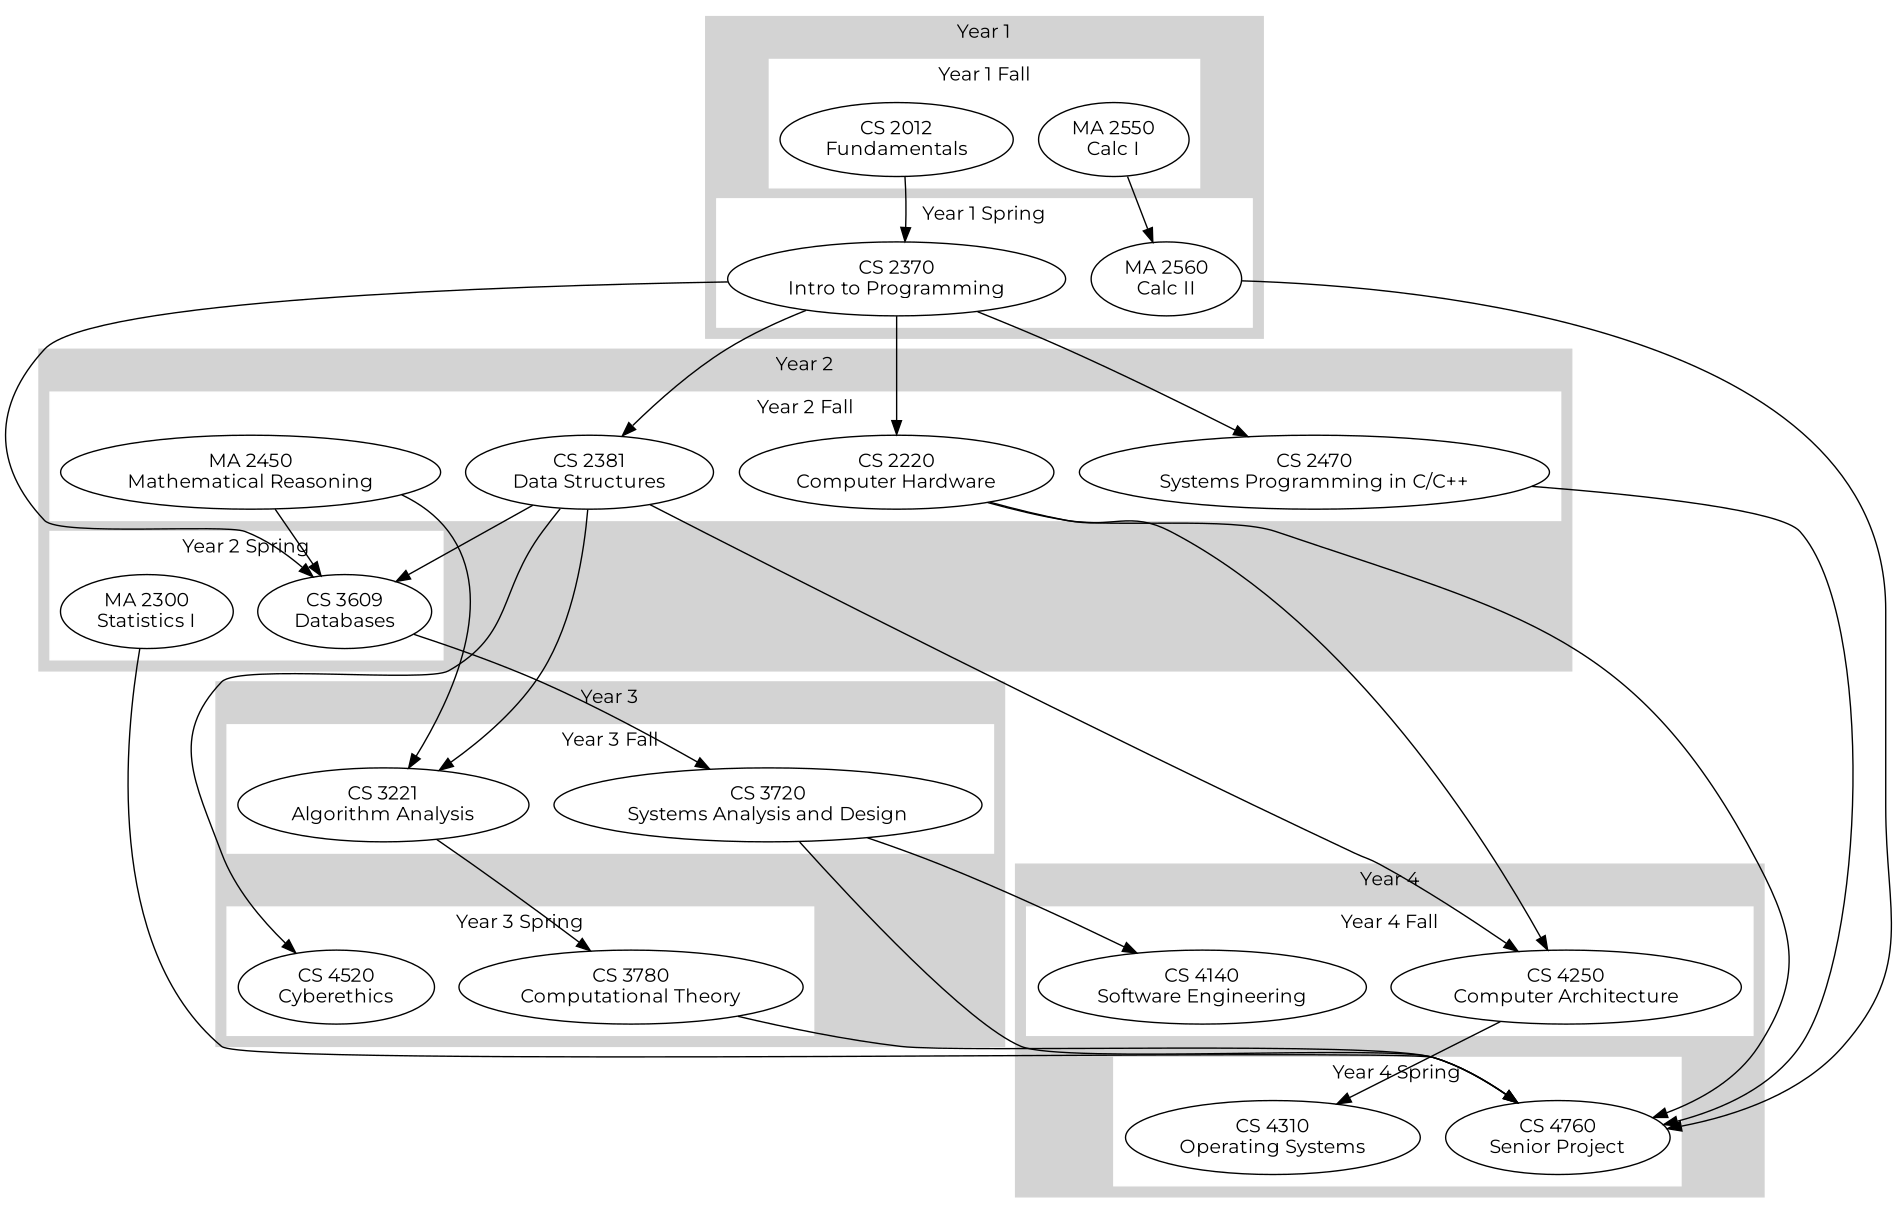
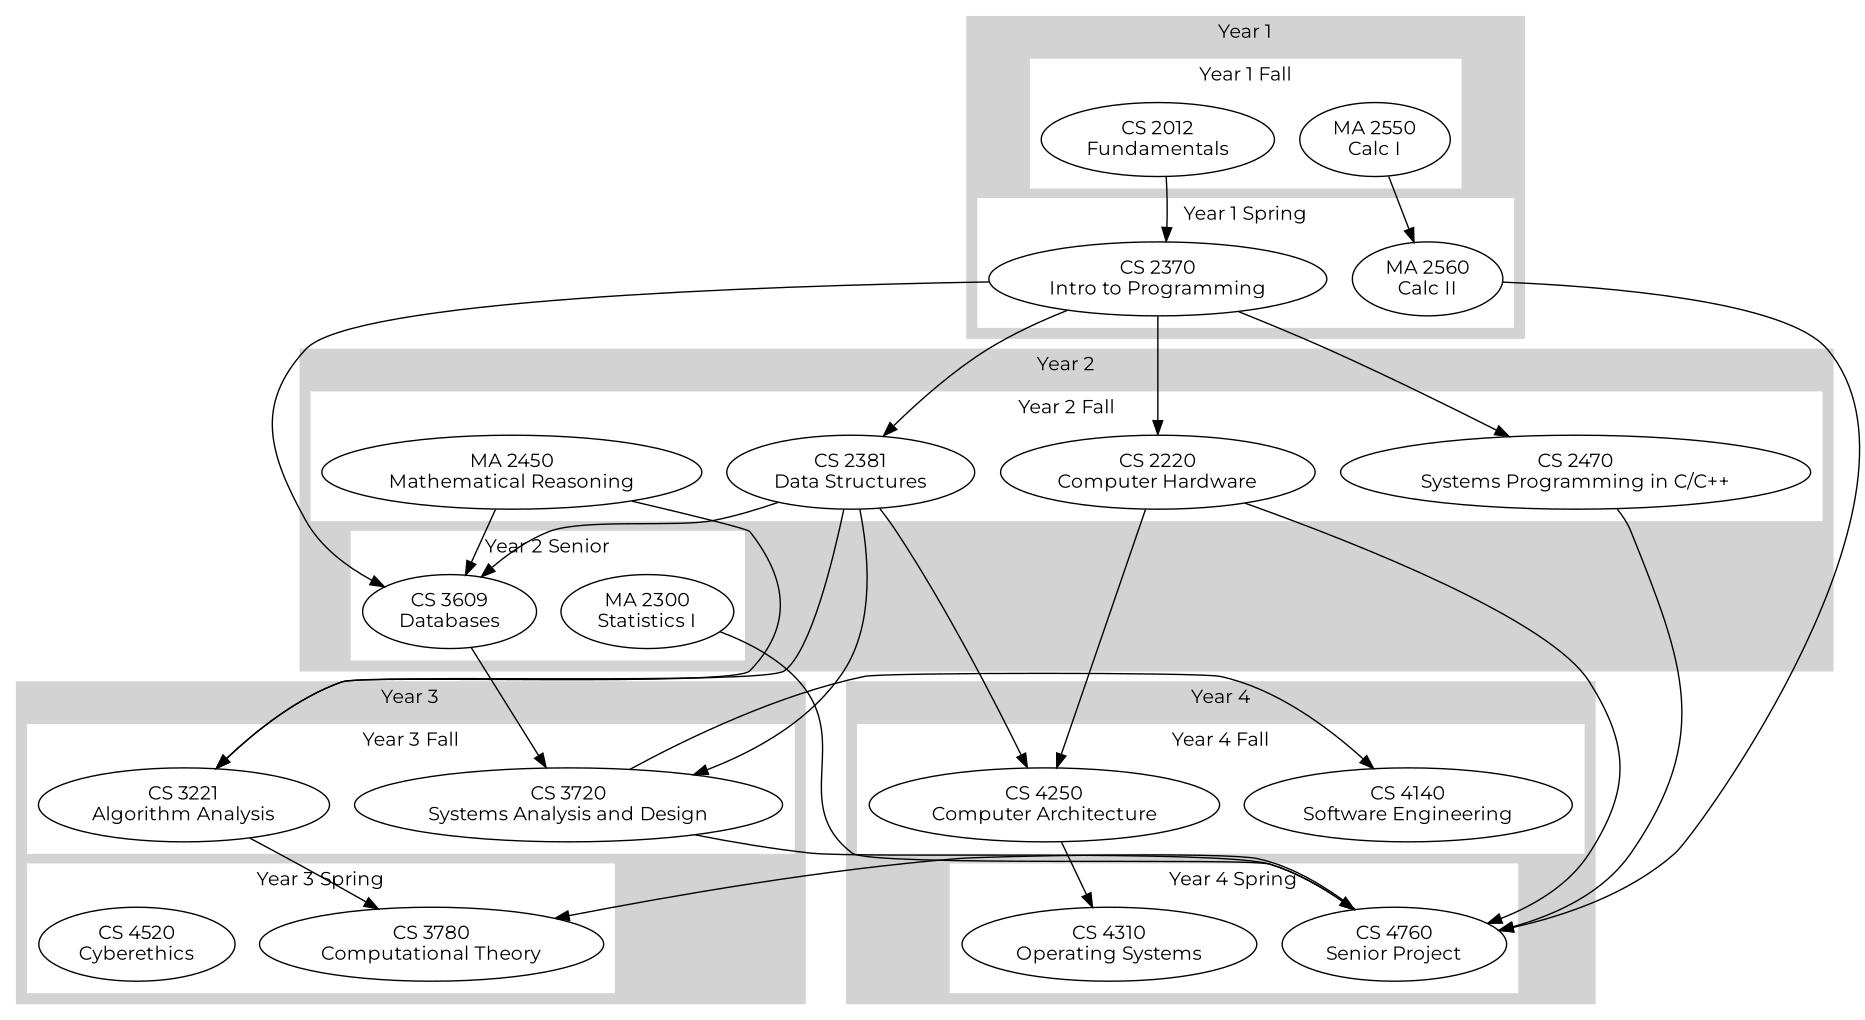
cluster "Year 2 Spring": label "Year 2 Spring" -> "Year 2 Senior"
edge "CS 2381 Data Structures" -> "CS 4520 Cyberethics": now "CS 2381 Data Structures" -> "CS 3720 Systems Analysis and Design"
edge "CS 3780 Computational Theory" -> "CS 4760 Senior Project": reversed
